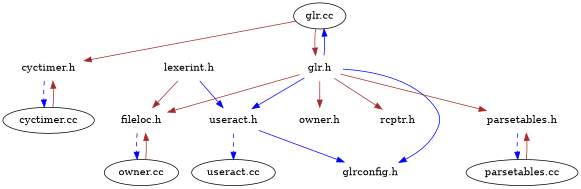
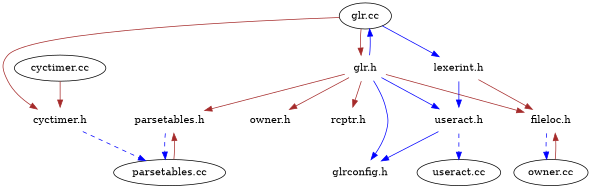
edge "glr.cc" -> "lexerint.h": added
edge "cyctimer.h" -> "cyctimer.cc": now "cyctimer.h" -> "parsetables.cc"
